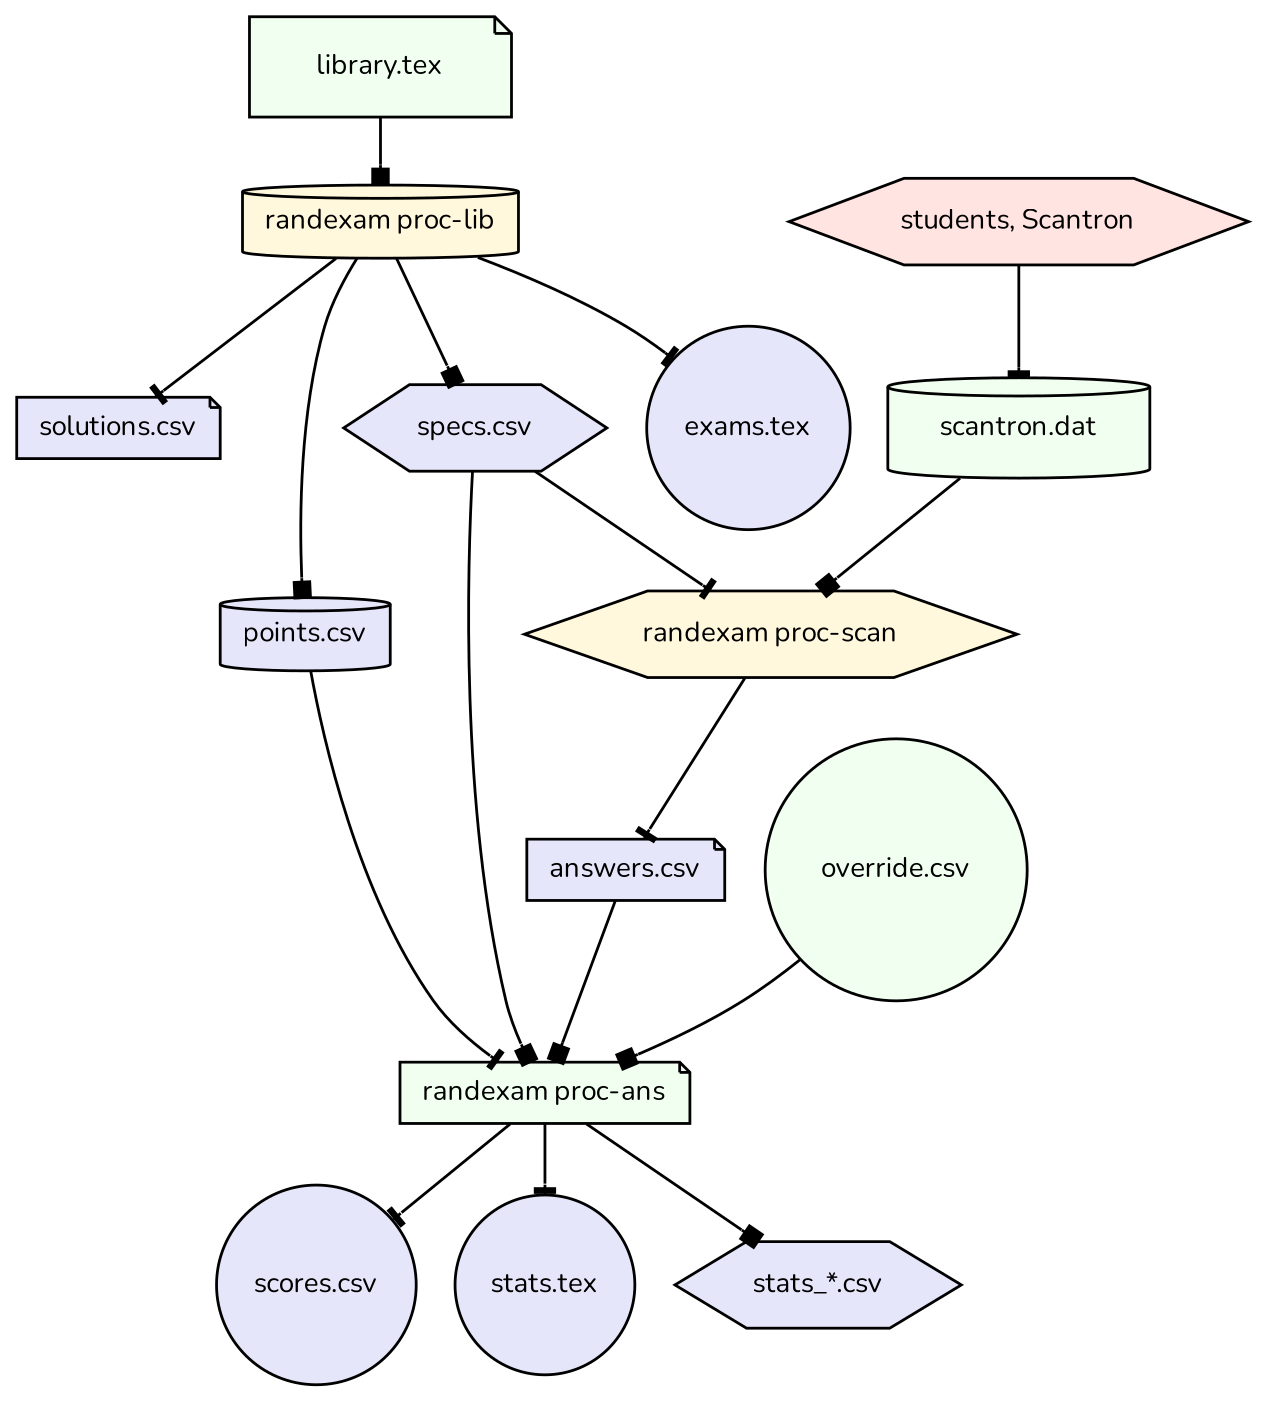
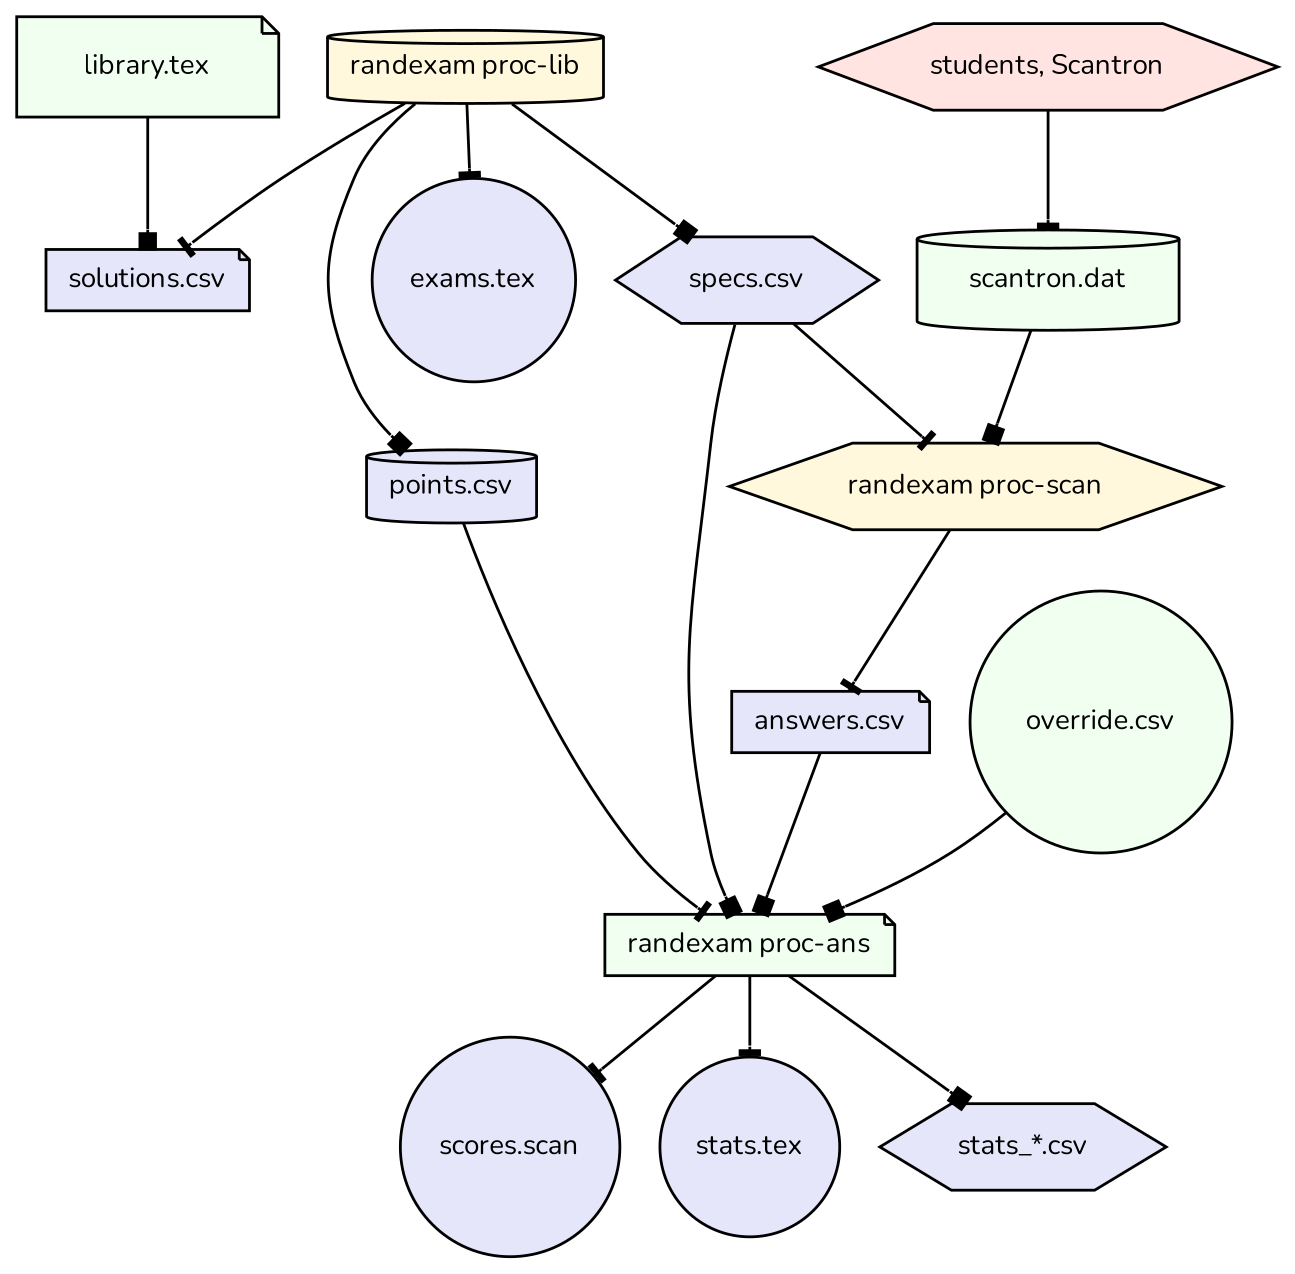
edge "library.tex" -> "randexam proc-lib": now "library.tex" -> "solutions.csv"
node "scores.csv": label "scores.csv" -> "scores.scan"
